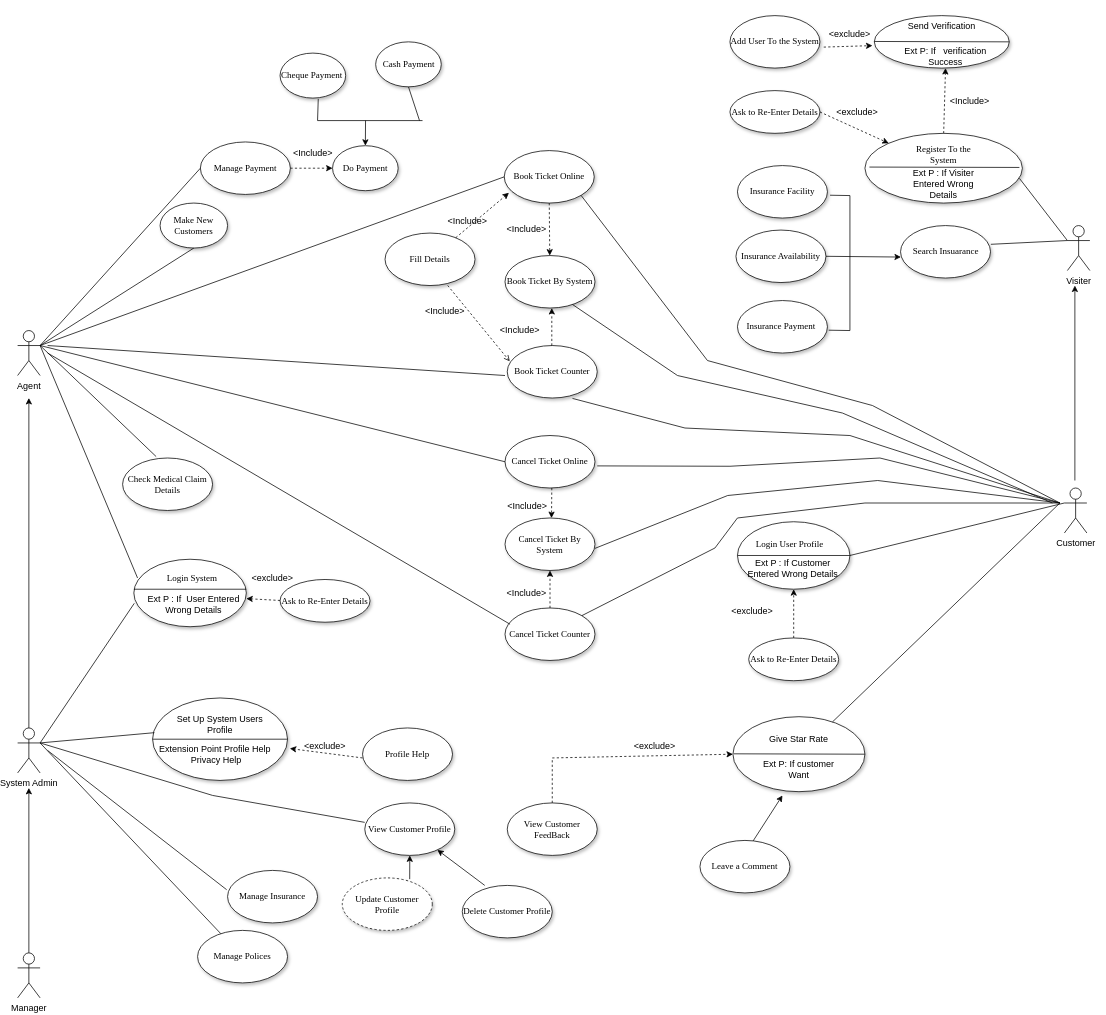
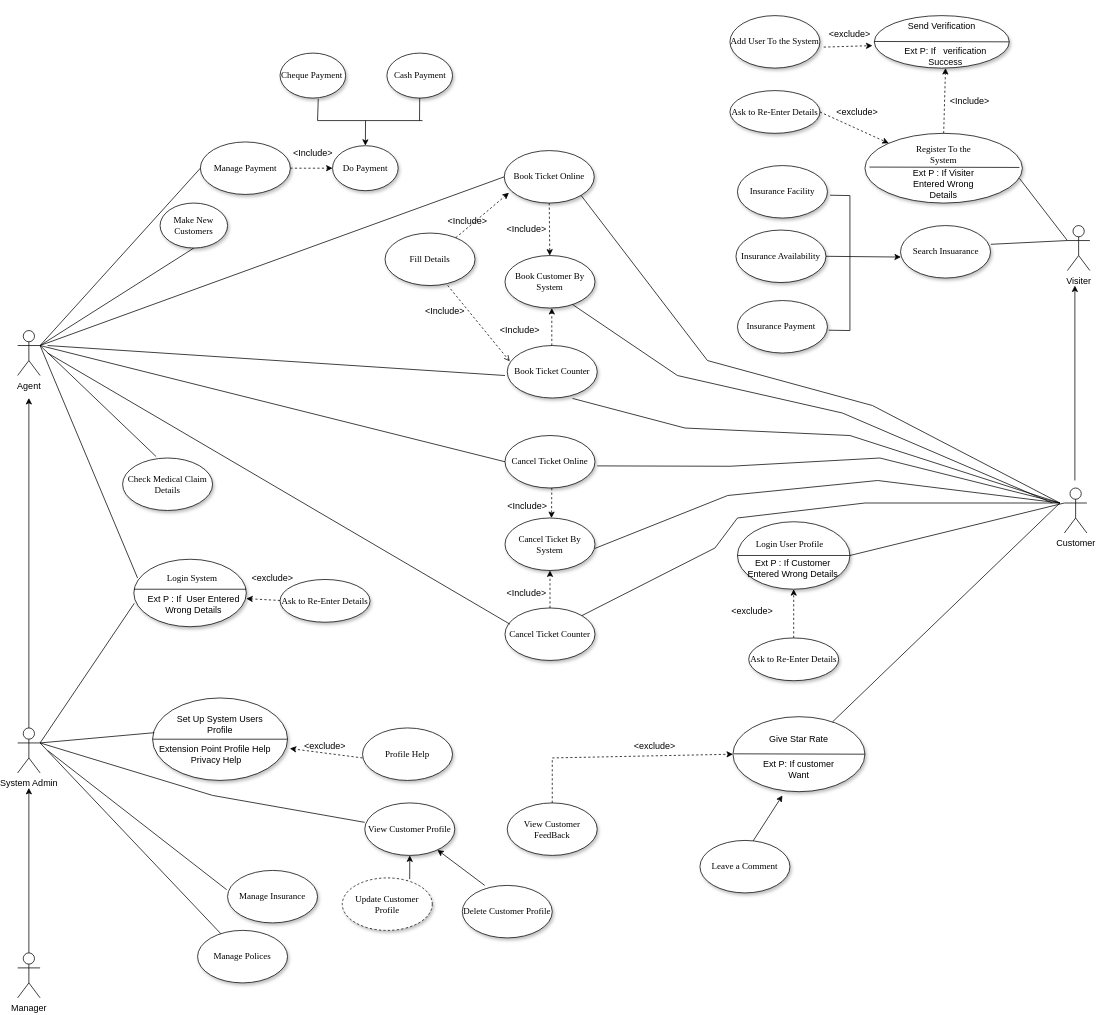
node "Cash Payment": moved (409, 64) -> (420, 75)
node "Book Ticket By System": label "Book Ticket By System" -> "Book Customer By System"
